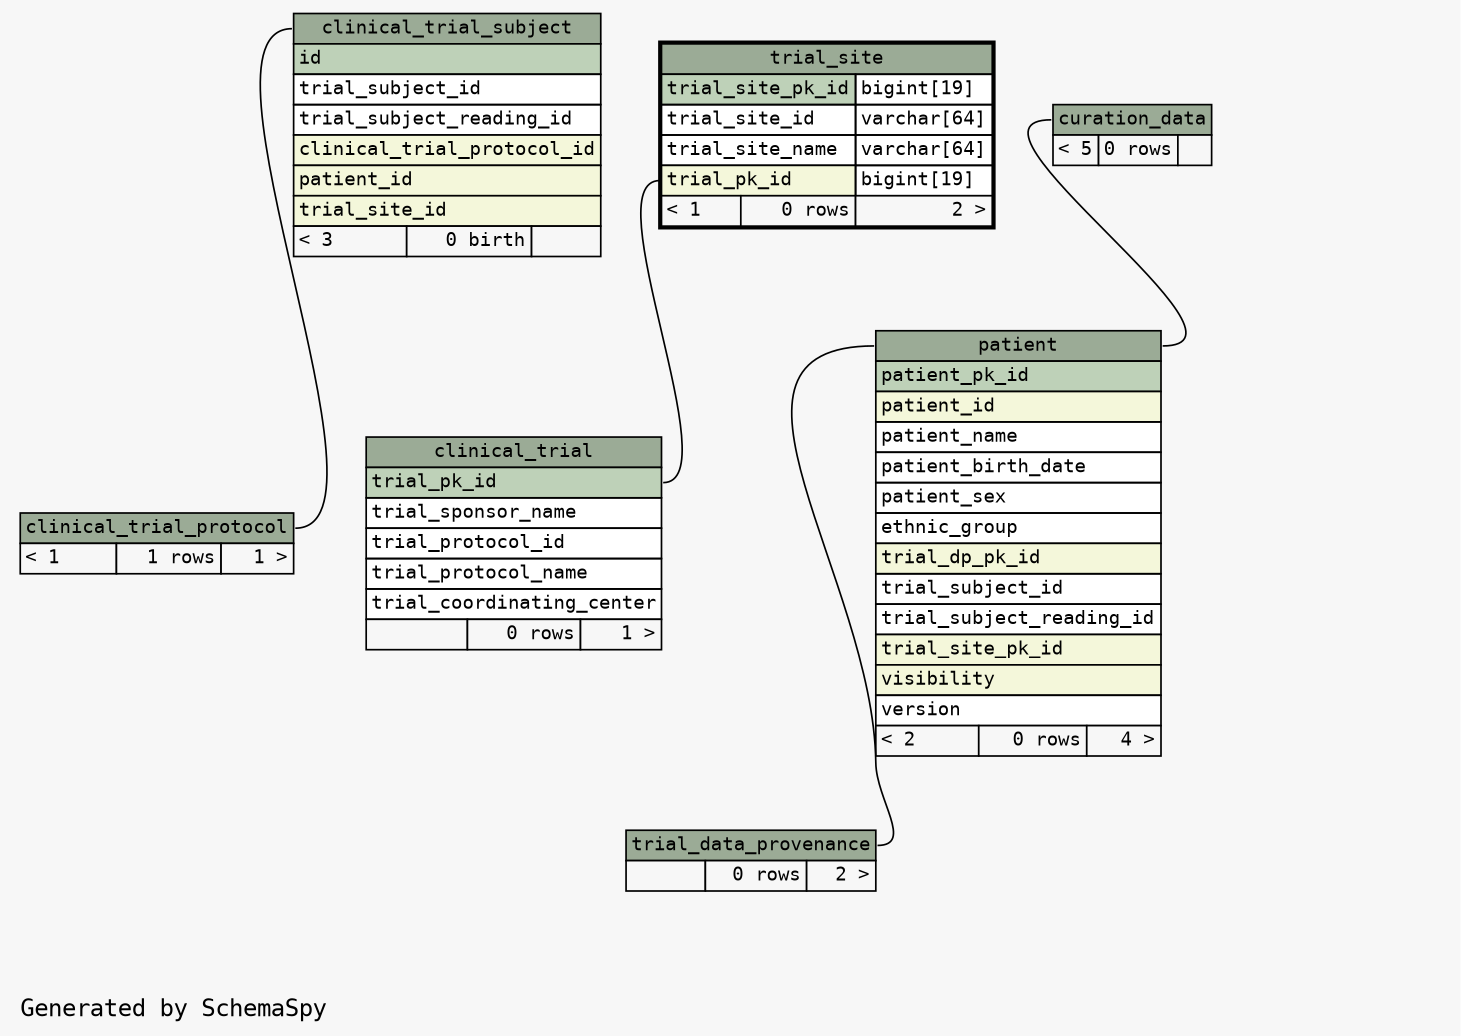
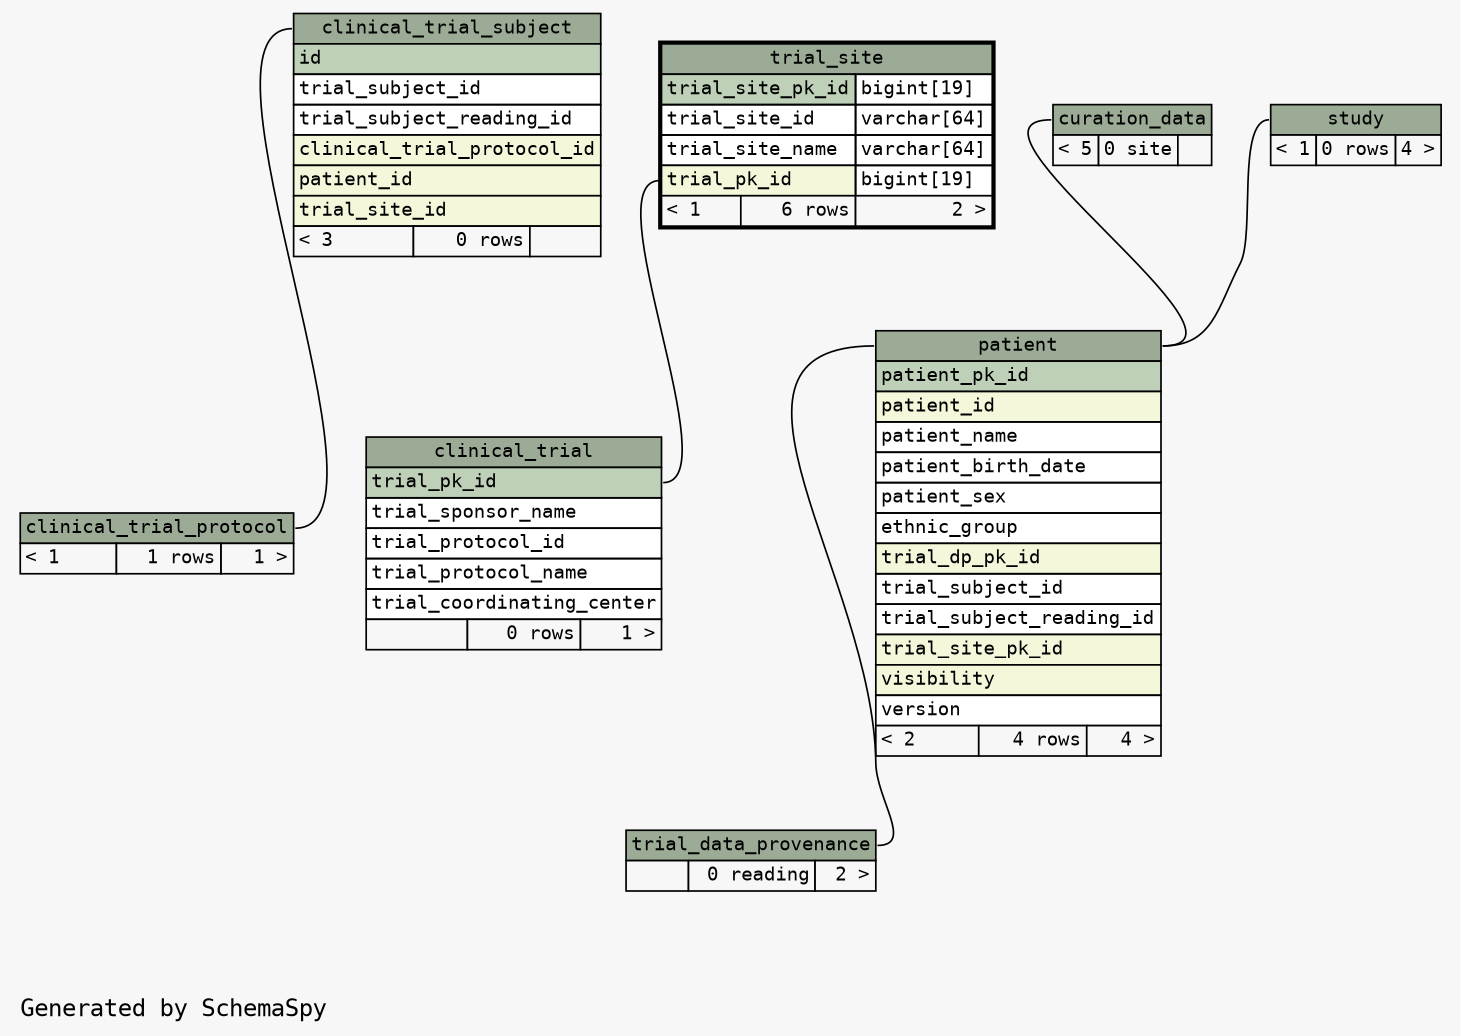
node "study": added
node "curation_data": text "0 rows" -> "0 site"
node "trial_site": text "0 rows" -> "6 rows"
node "clinical_trial_subject": text "0 birth" -> "0 rows"
node "patient": text "0 rows" -> "4 rows"
node "trial_data_provenance": text "0 rows" -> "0 reading"
